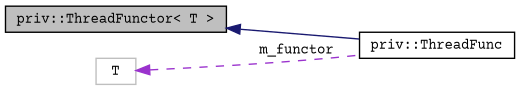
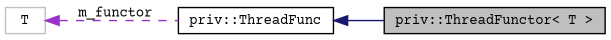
edge "priv::ThreadFunc" -> "priv::ThreadFunctor< T >": reversed
